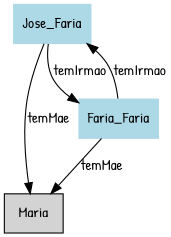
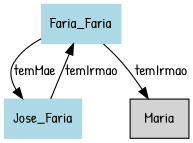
edge "Faria_Faria" -> "Jose_Faria": label "temIrmao" -> "temMae"
edge "Jose_Faria" -> "Maria": removed, label "temMae"
edge "Faria_Faria" -> "Maria": label "temMae" -> "temIrmao"
